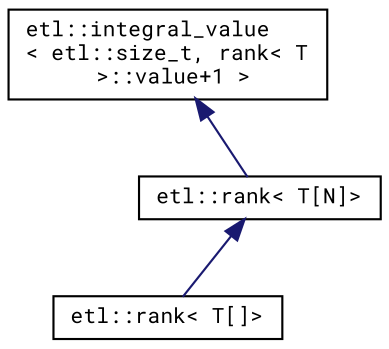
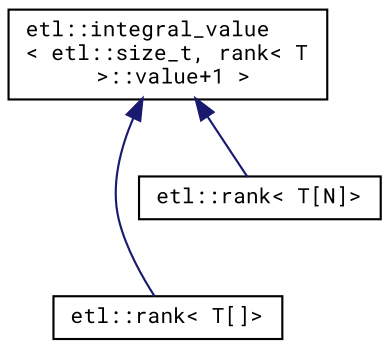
edge "etl::rank< T[]>" -> "etl::rank< T[N]>": now "etl::rank< T[]>" -> "etl::integral_value < etl::size_t, rank< T >::value+1 >"
